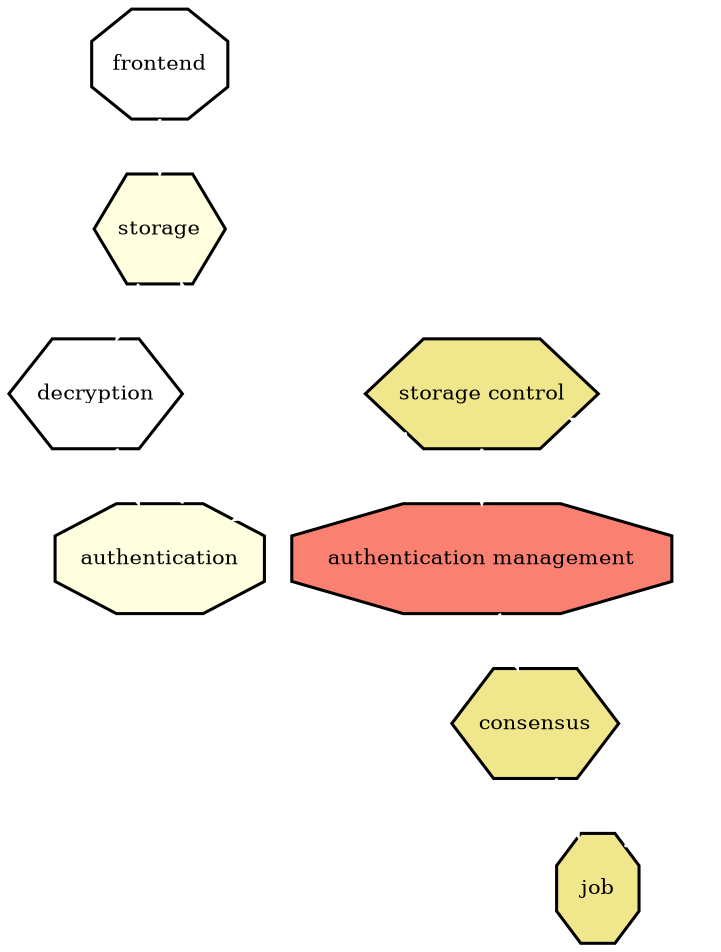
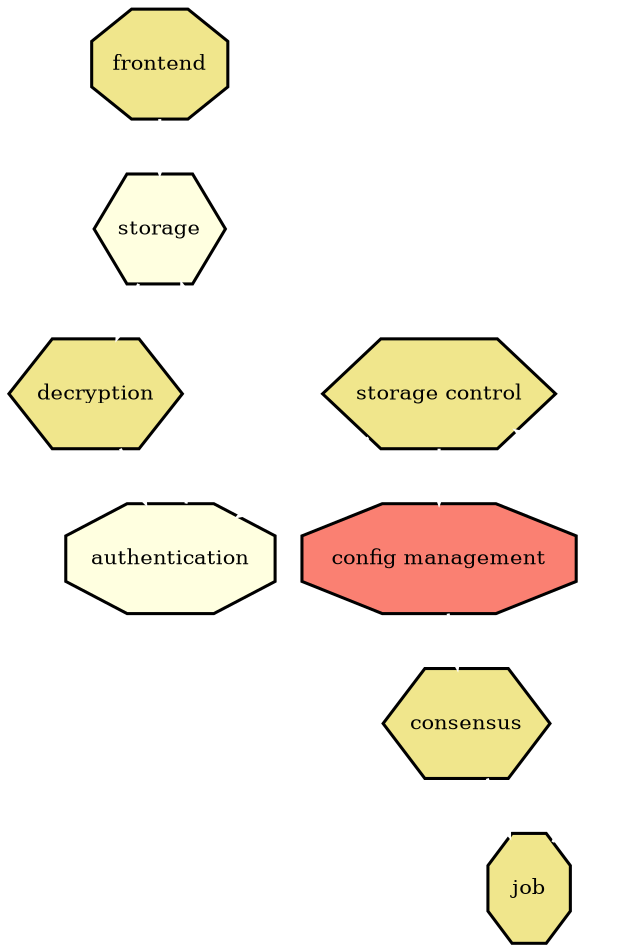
node "frontend": fillcolor white -> khaki
node "decryption": fillcolor white -> khaki
node "authentication management": label "authentication management" -> "config management"
